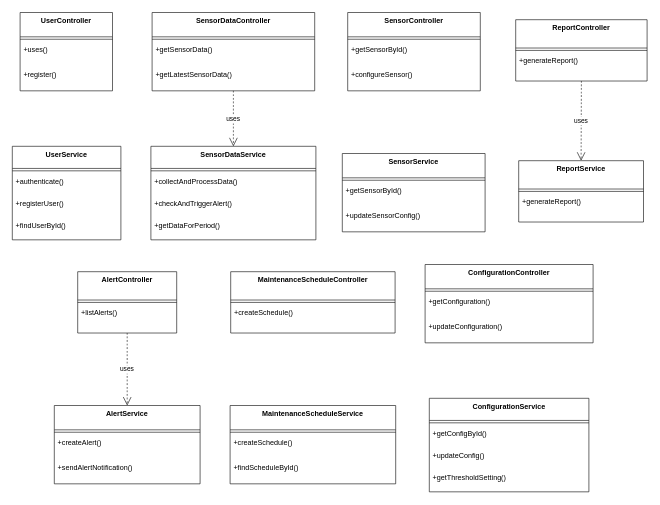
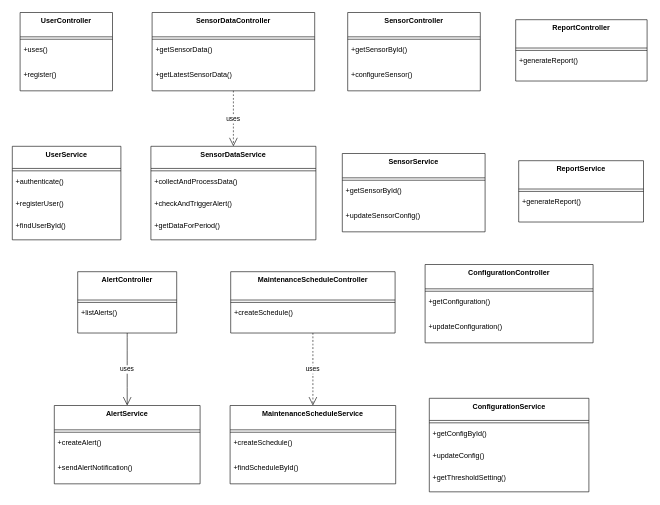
edge "ReportController" -> "ReportService": removed, label "uses"
edge "MaintenanceScheduleController" -> "MaintenanceScheduleService": added, label "uses"
edge "AlertController" -> "AlertService": style dashed -> solid
